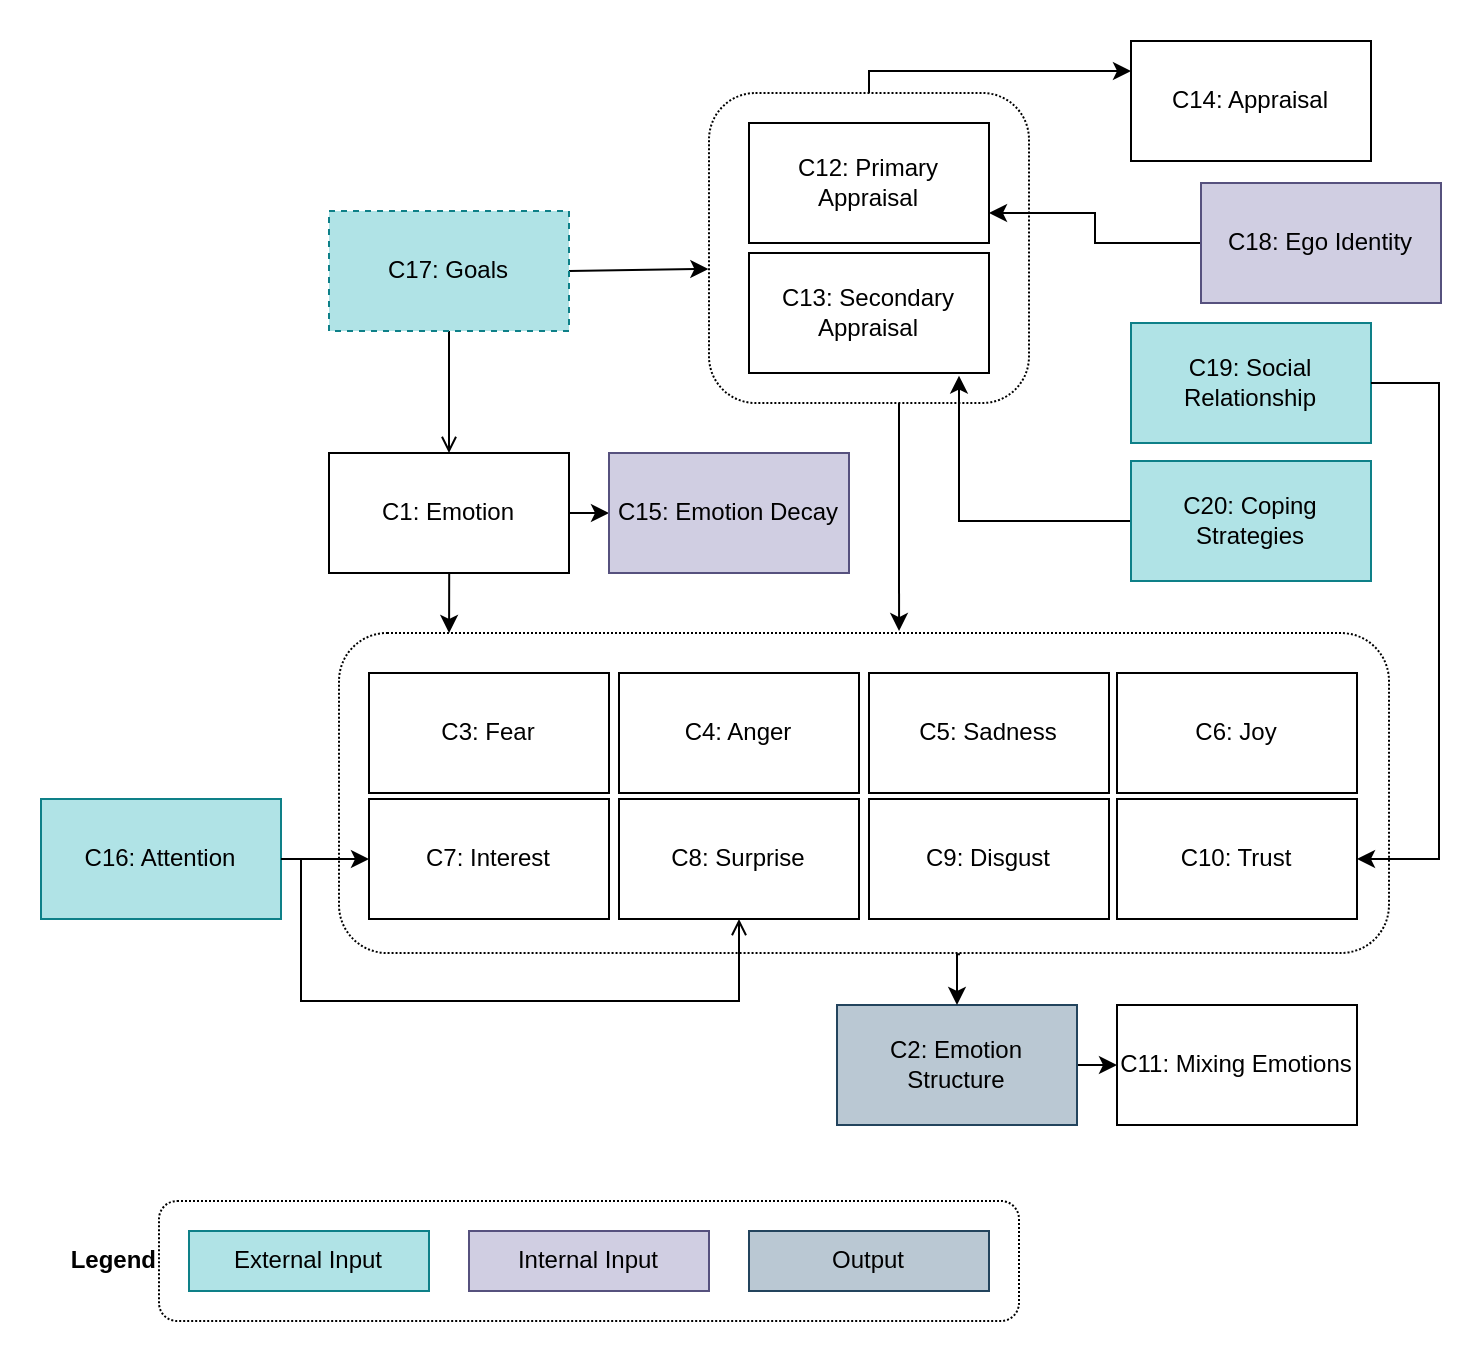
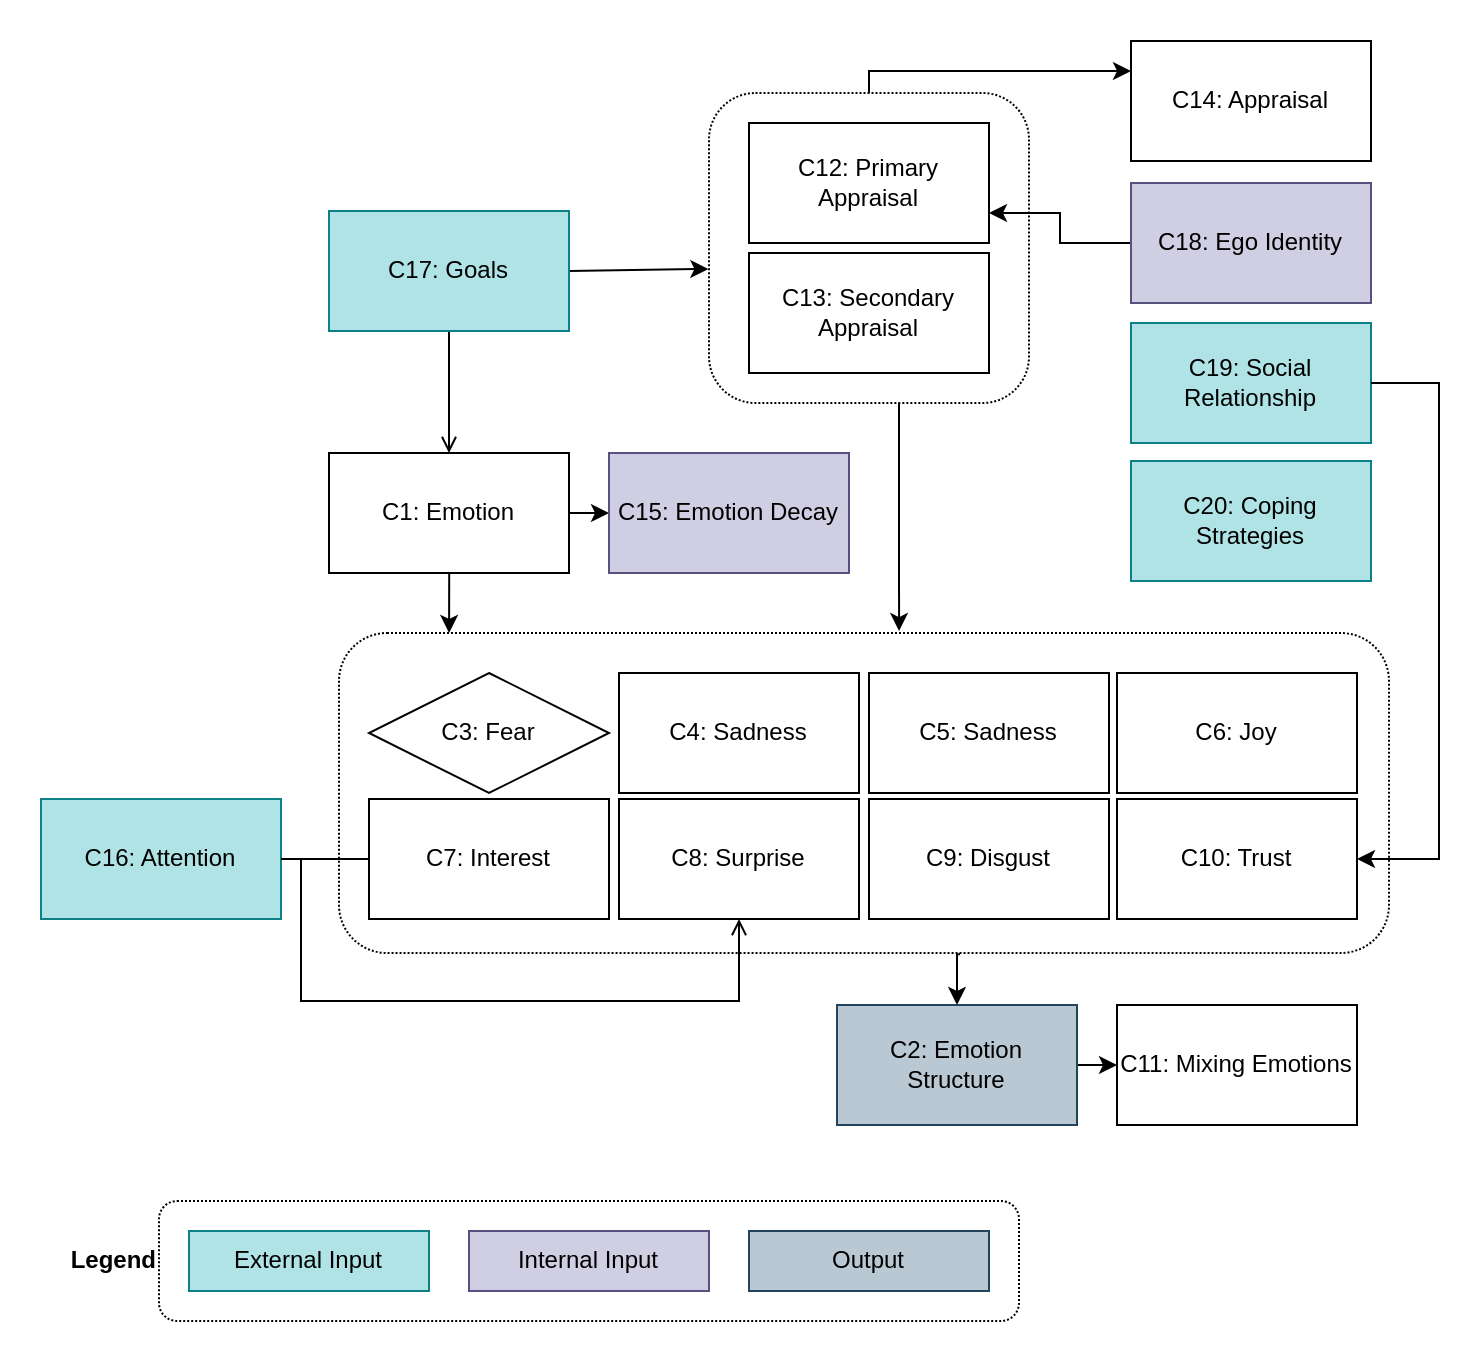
node "C18: Ego Identity": moved (1321, 243) -> (1251, 243)
node "C17: Goals": style dashed -> solid
edge "C20: Coping Strategies" -> "C13: Secondary Appraisal": removed
node "C3: Fear": shape rectangle -> diamond
node "C4: Anger": label "C4: Anger" -> "C4: Sadness"
edge "C16: Attention" -> "C7: Interest": arrowhead classic -> none
